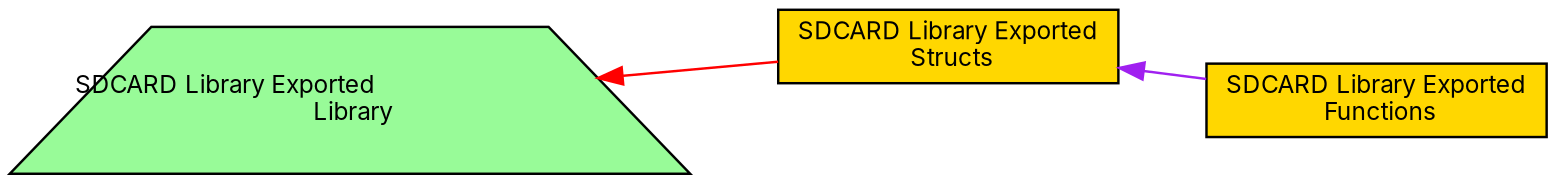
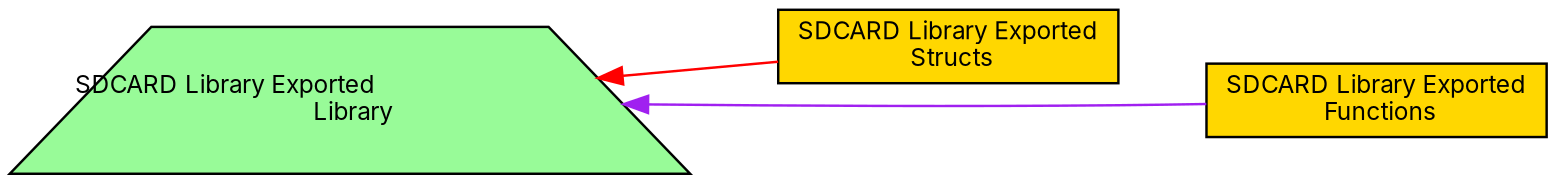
edge "SDCARD Library Exported Functions" -> "SDCARD Library Exported Structs": now "SDCARD Library Exported Functions" -> "SDCARD Library Exported Library"
